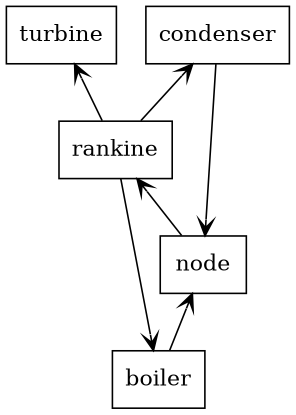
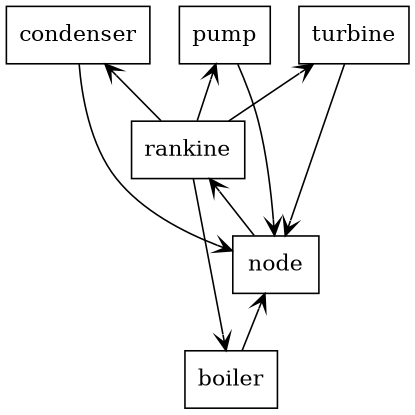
node "pump": added
edge "turbine" -> "node": added
